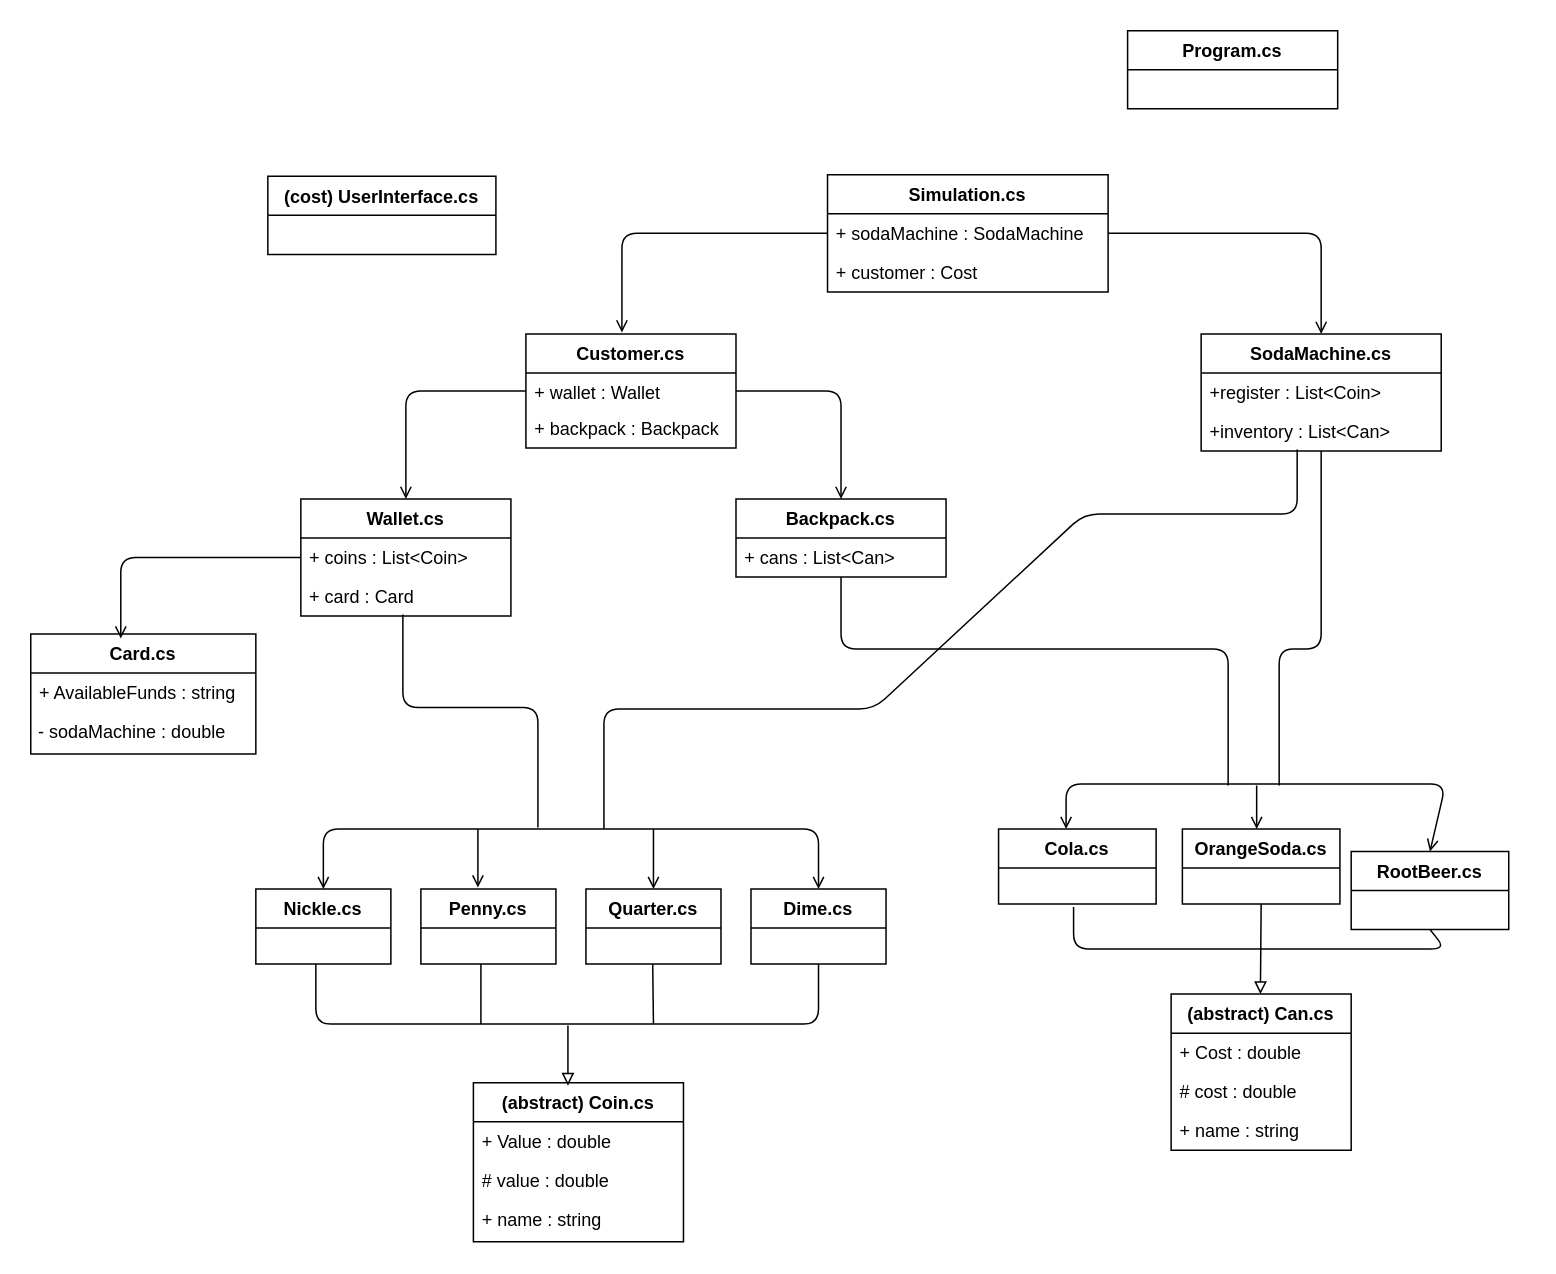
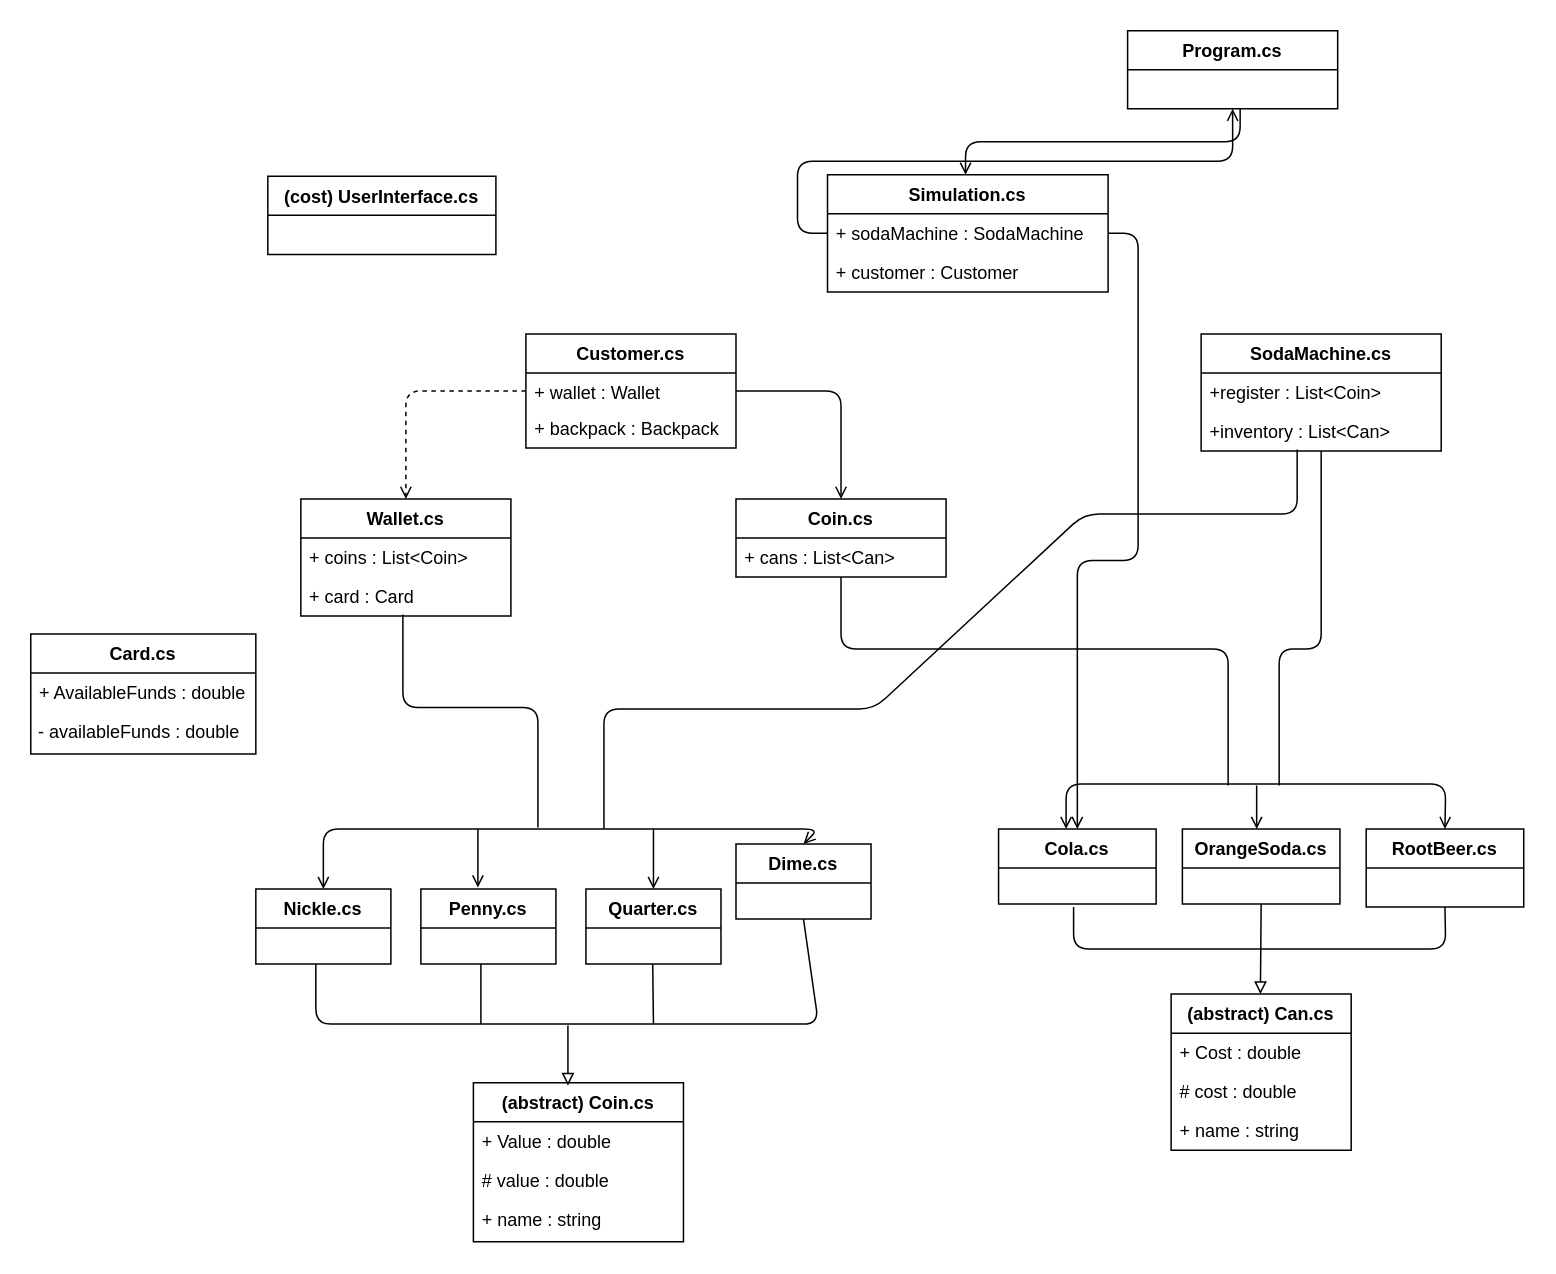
edge "Program.cs" -> "Simulation.cs": added
edge "+ sodaMachine : SodaMachine" -> "Customer.cs": now "+ sodaMachine : SodaMachine" -> "Program.cs"
edge "Simulation.cs" -> "SodaMachine.cs": now "Simulation.cs" -> "Cola.cs"
node "+ customer : Cost": label "+ customer : Cost" -> "+ customer : Customer"
edge "Customer.cs" -> "Wallet.cs": style solid -> dashed
node "Backpack.cs": label "Backpack.cs" -> "Coin.cs"
edge "Wallet.cs" -> "Card.cs": removed
node "+ AvailableFunds : string": label "+ AvailableFunds : string" -> "+ AvailableFunds : double"
node "- sodaMachine : double": label "- sodaMachine : double" -> "- availableFunds : double"
node "RootBeer.cs": moved (1430, 890) -> (1445, 868)
node "Dime.cs": moved (818, 926) -> (803, 881)
